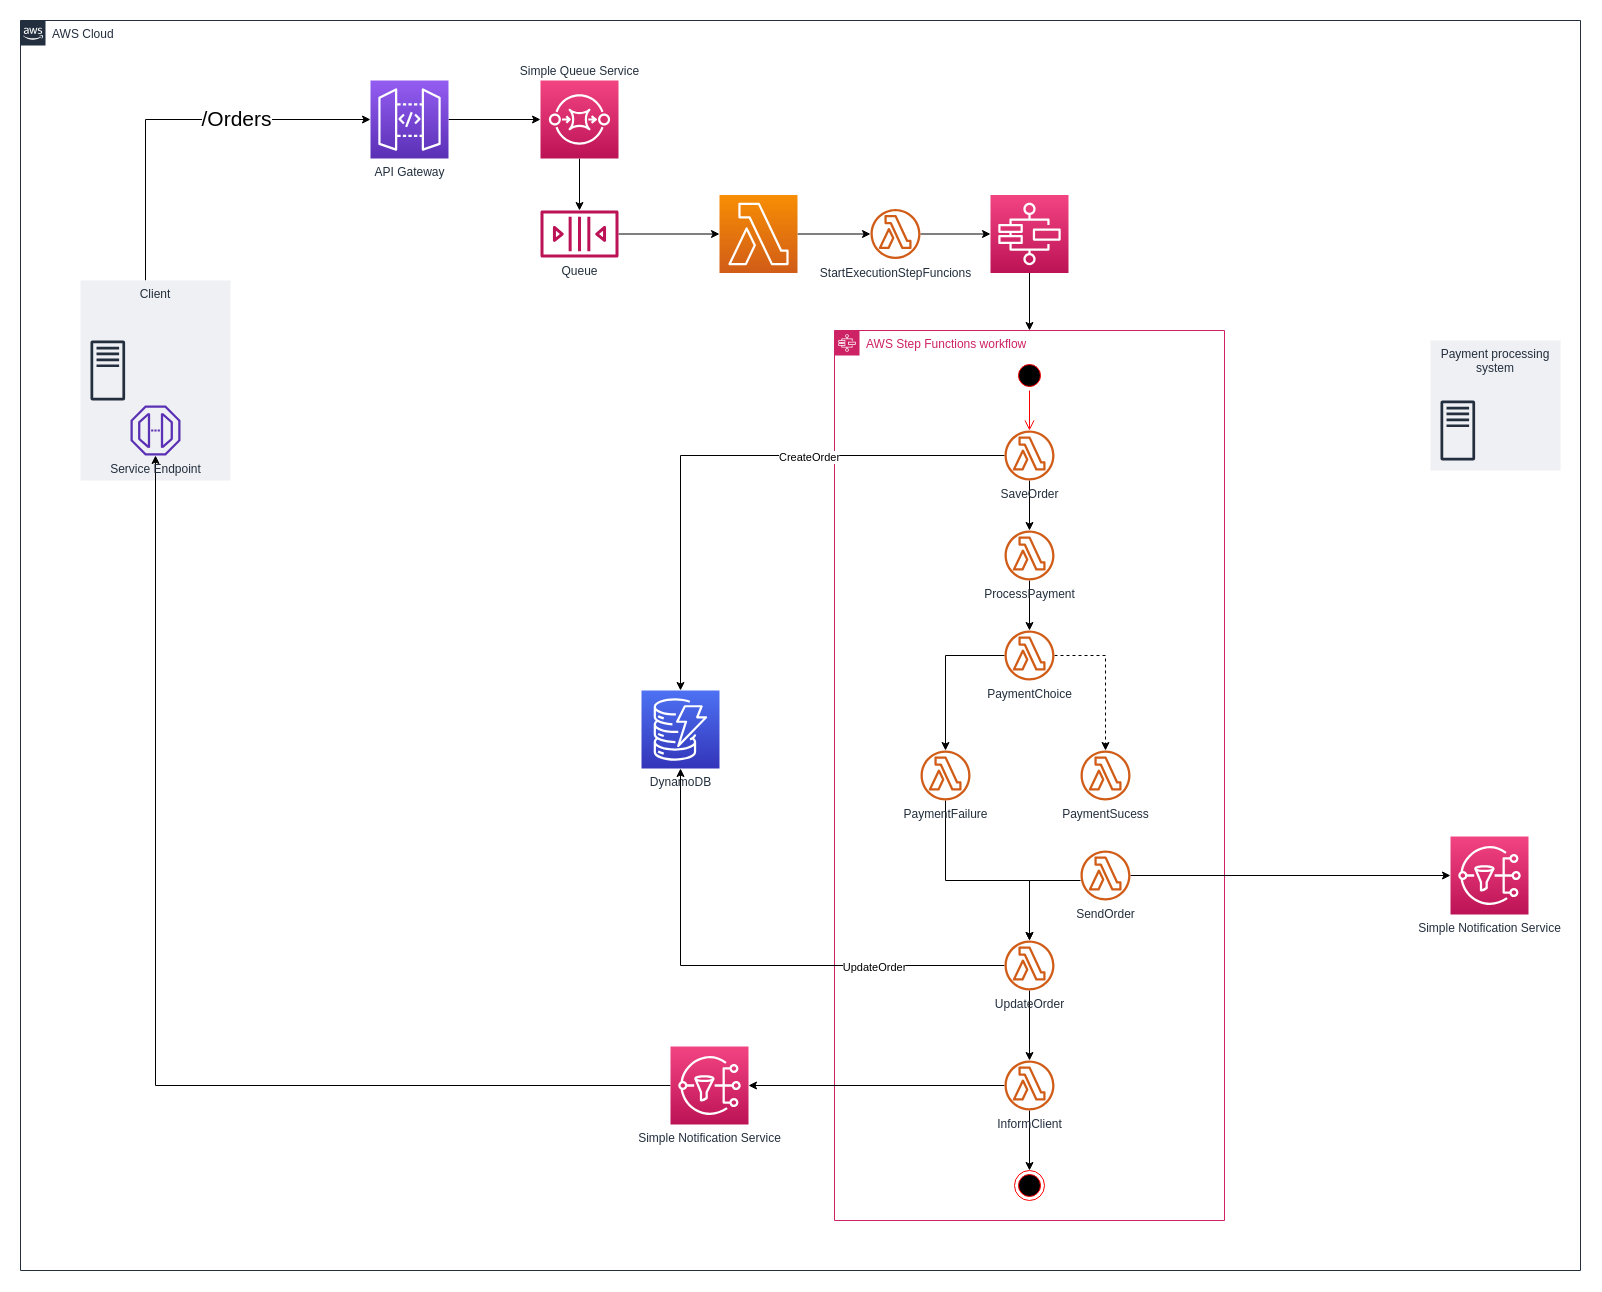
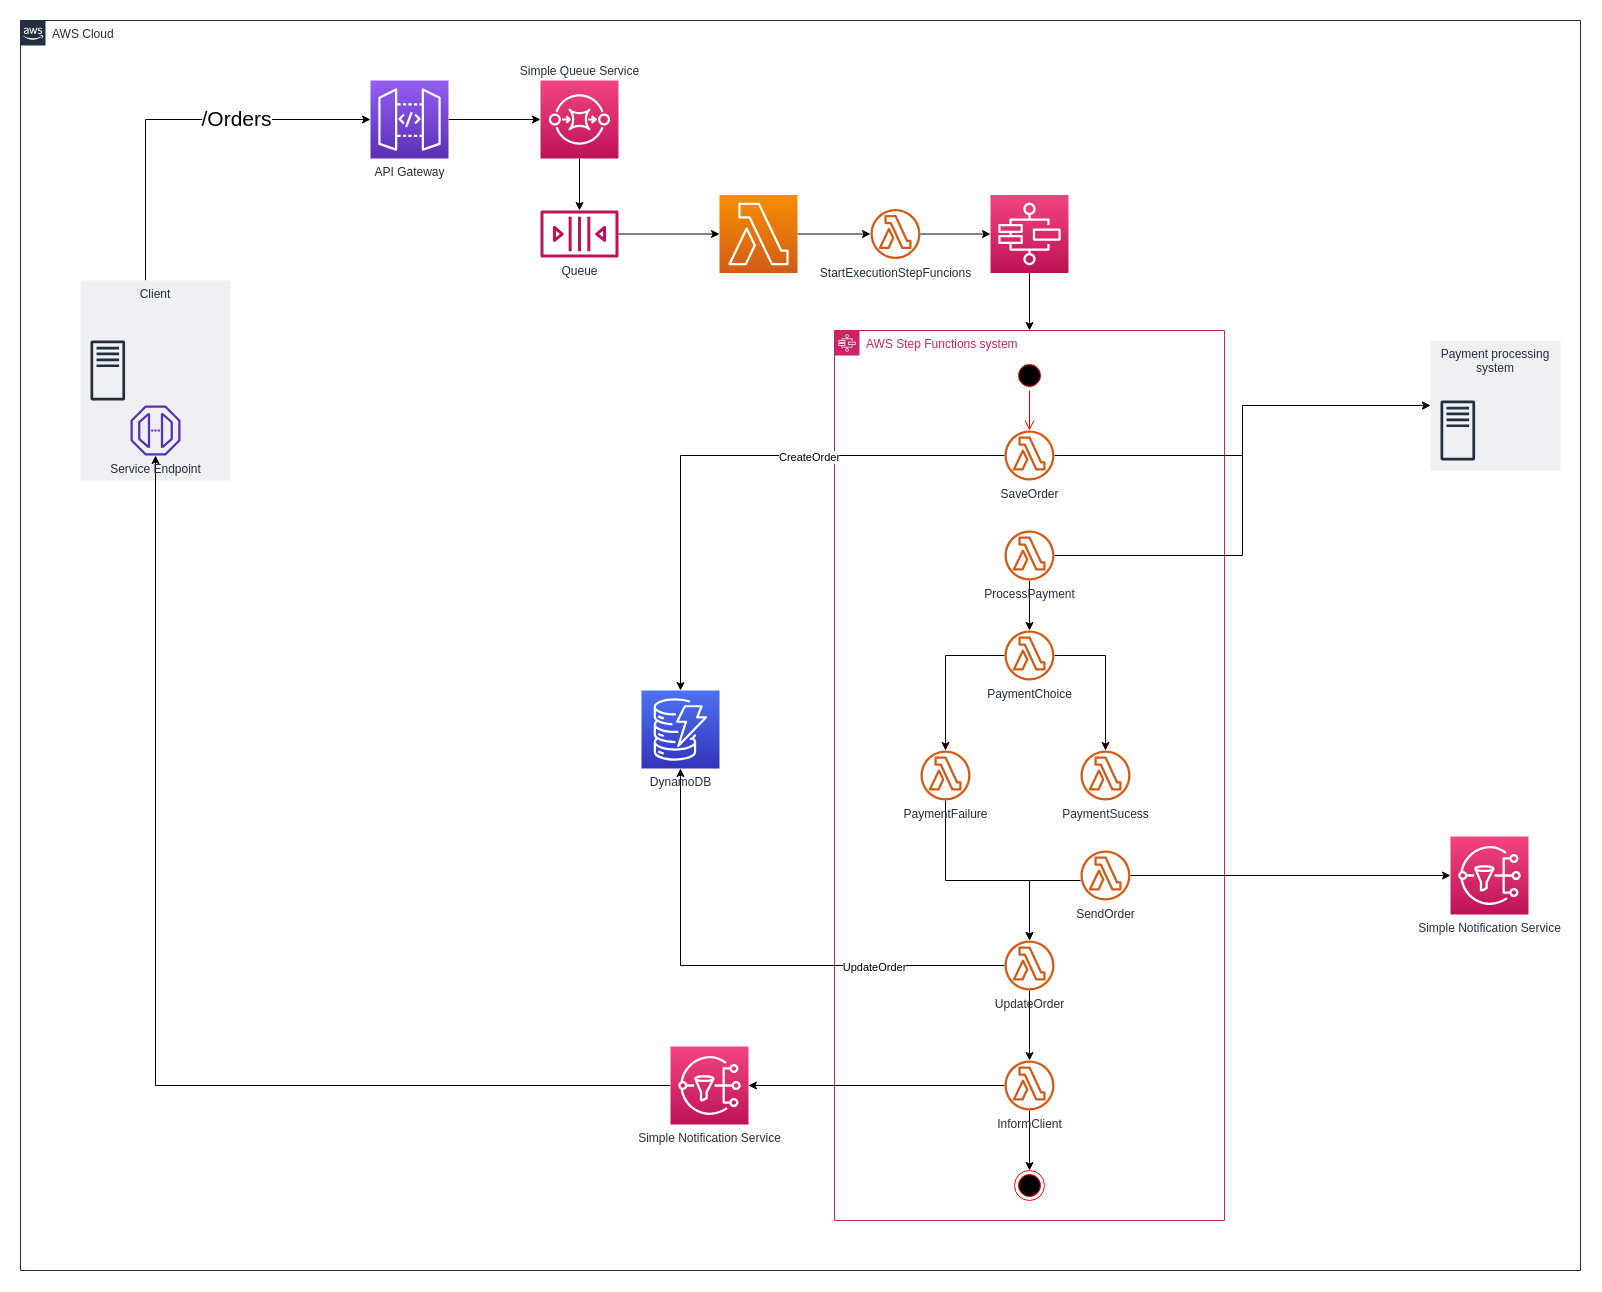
node "AWS Step Functions workflow": label "AWS Step Functions workflow" -> "AWS Step Functions system"
edge "SaveOrder" -> "ProcessPayment": now "SaveOrder" -> "Payment processing system"
edge "ProcessPayment" -> "Payment processing system": added
edge "PaymentChoice" -> "PaymentSucess": style dashed -> solid
